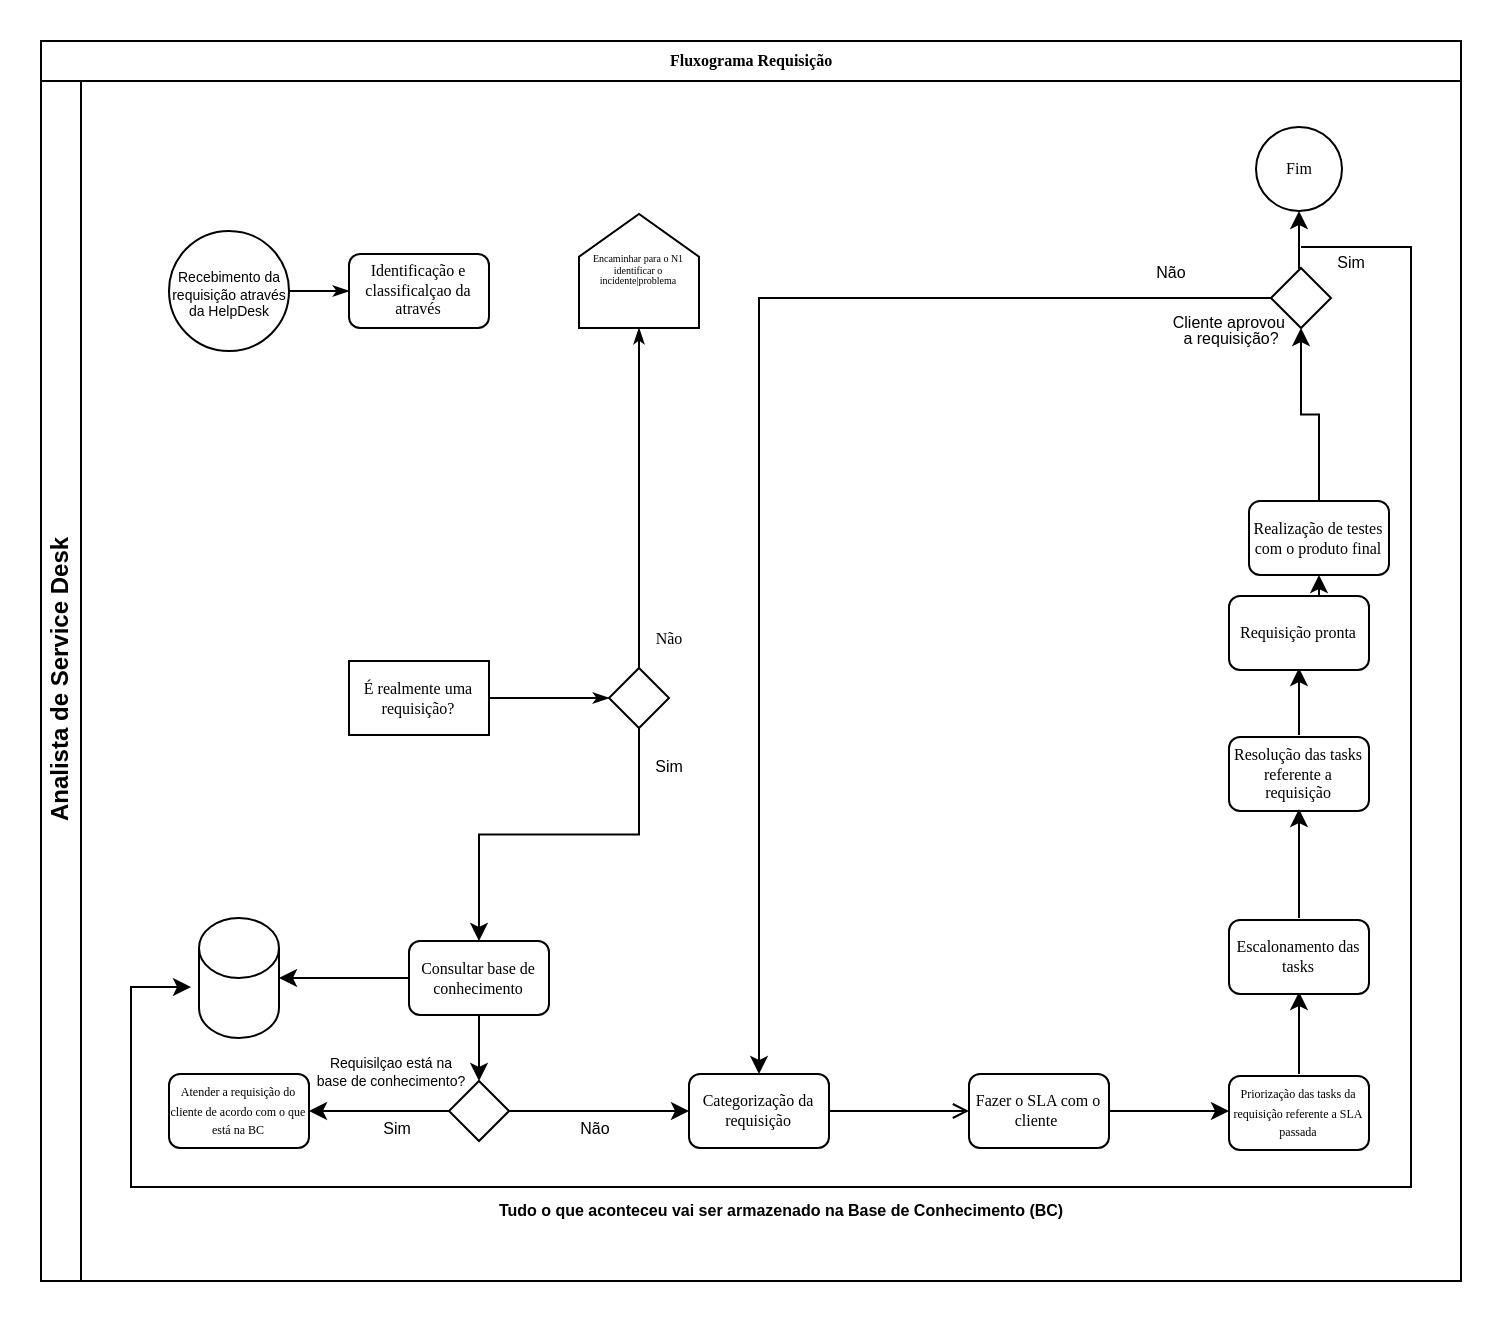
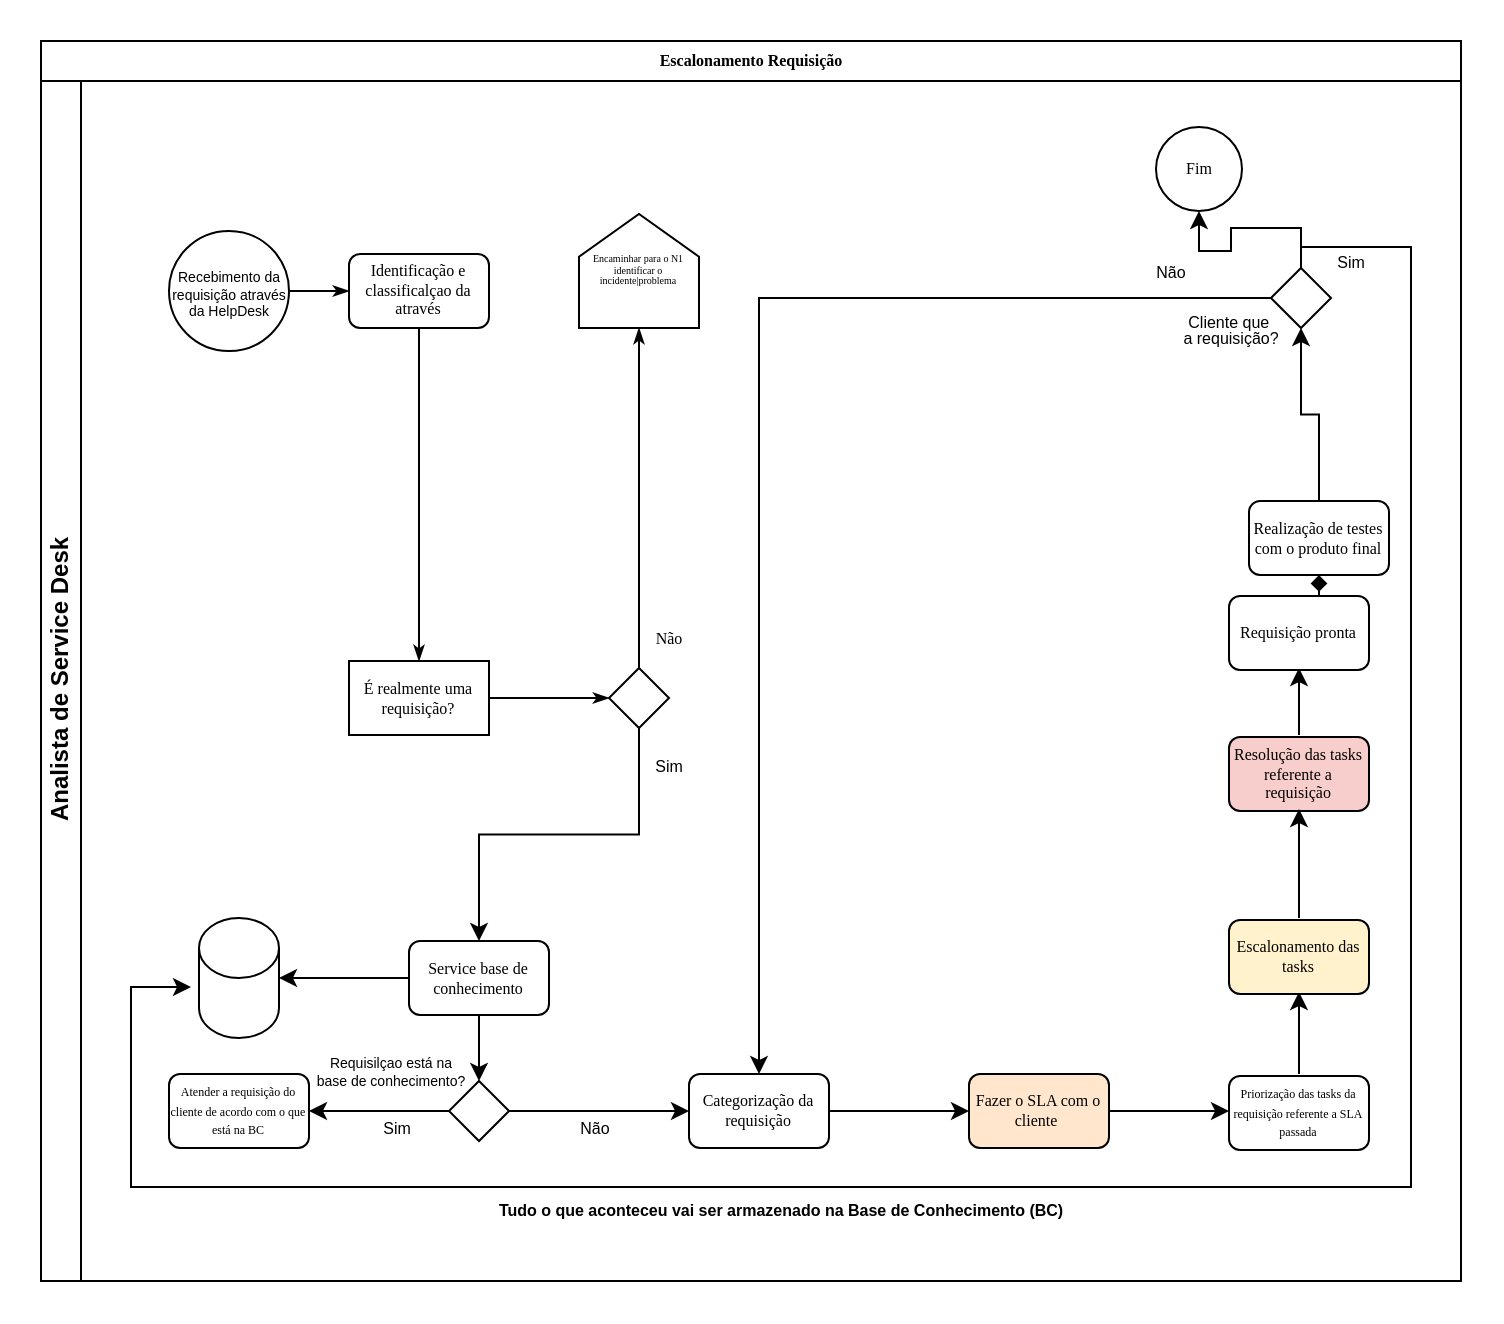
node "Fluxograma Requisição": label "Fluxograma Requisição" -> "Escalonamento Requisição"
node "Fim": moved (1299, 169) -> (1199, 169)
node "Cliente aprovou a requisição?": label "Cliente aprovou a requisição?" -> "Cliente que a requisição?"
edge "Identificação e classificalçao da através" -> "É realmente uma requisição?": added
edge "Requisição pronta" -> "Realização de testes com o produto final": arrowhead classic -> diamond
node "Resolução das tasks referente a requisição": fillcolor #ffffff -> #f8cecc
node "Escalonamento das tasks": fillcolor #ffffff -> #fff2cc
node "Consultar base de conhecimento": label "Consultar base de conhecimento" -> "Service base de conhecimento"
edge "Categorização da requisição" -> "Fazer o SLA com o cliente": arrowhead open -> classic
node "Fazer o SLA com o cliente": fillcolor #ffffff -> #ffe6cc
